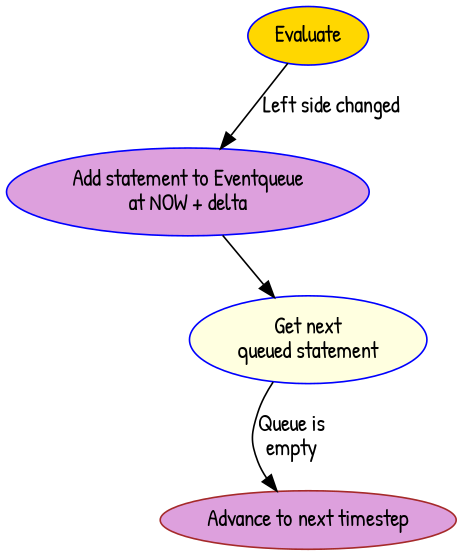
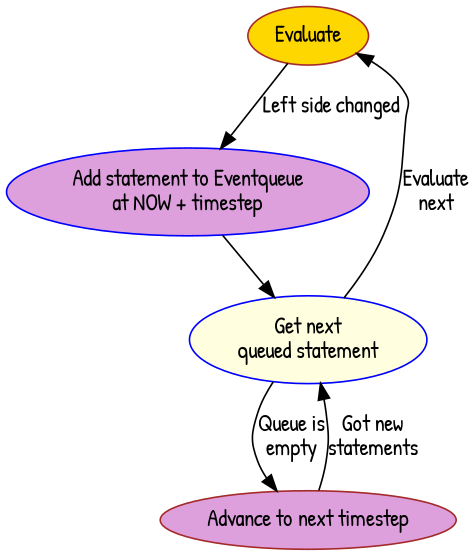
node "Evaluate": color blue -> brown
edge "Get next queued statement" -> "Evaluate": added, label "Evaluate next"
node "Add statement to Eventqueue at NOW + delta": label "Add statement to Eventqueue at NOW + delta" -> "Add statement to Eventqueue at NOW + timestep"
edge "Advance to next timestep" -> "Get next queued statement": added, label "Got new statements"
